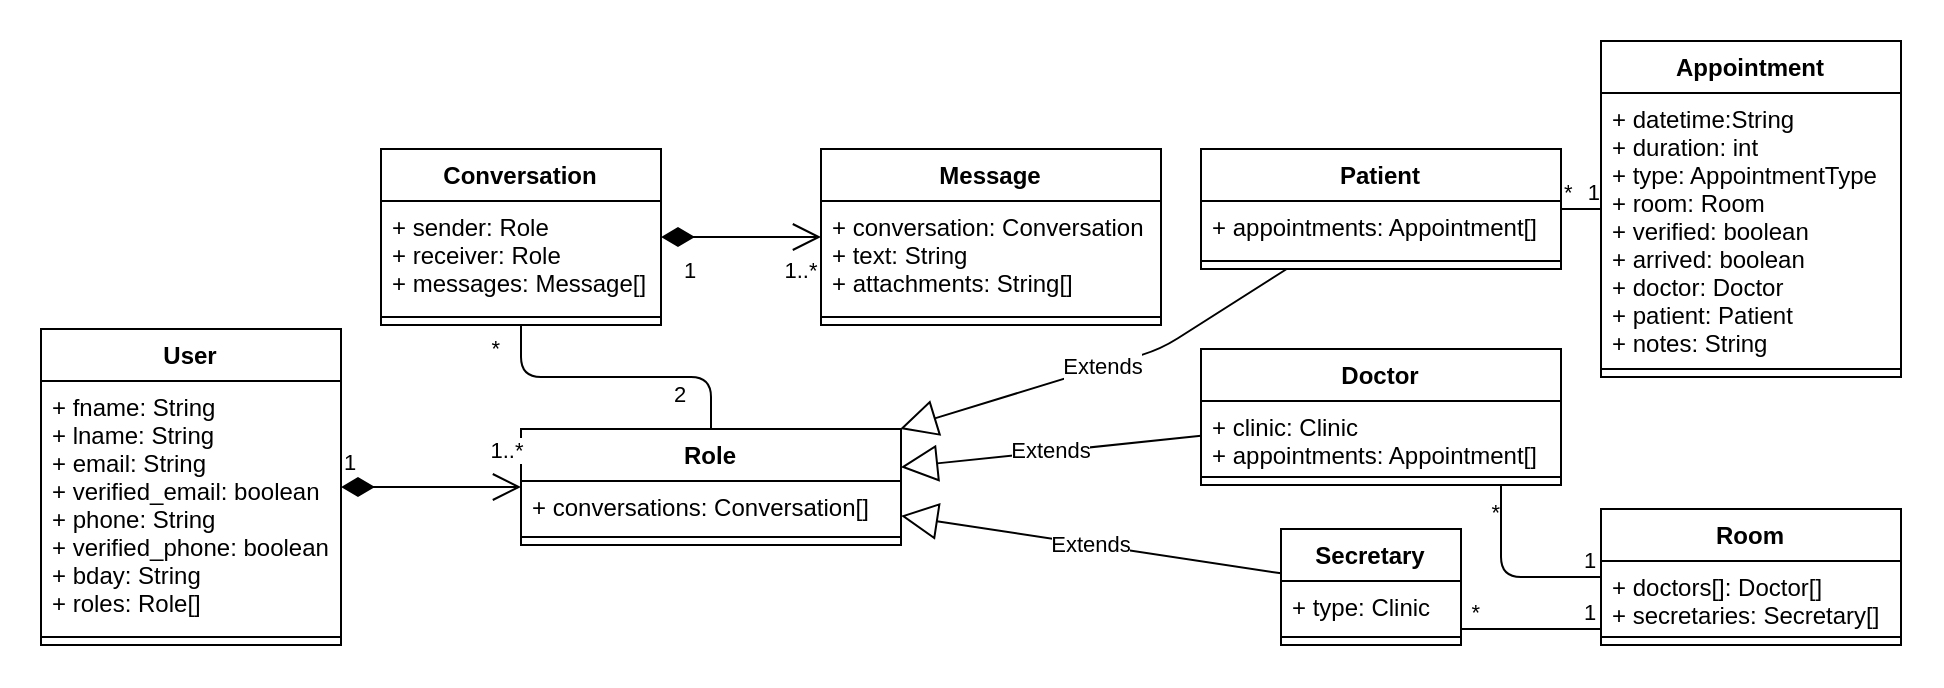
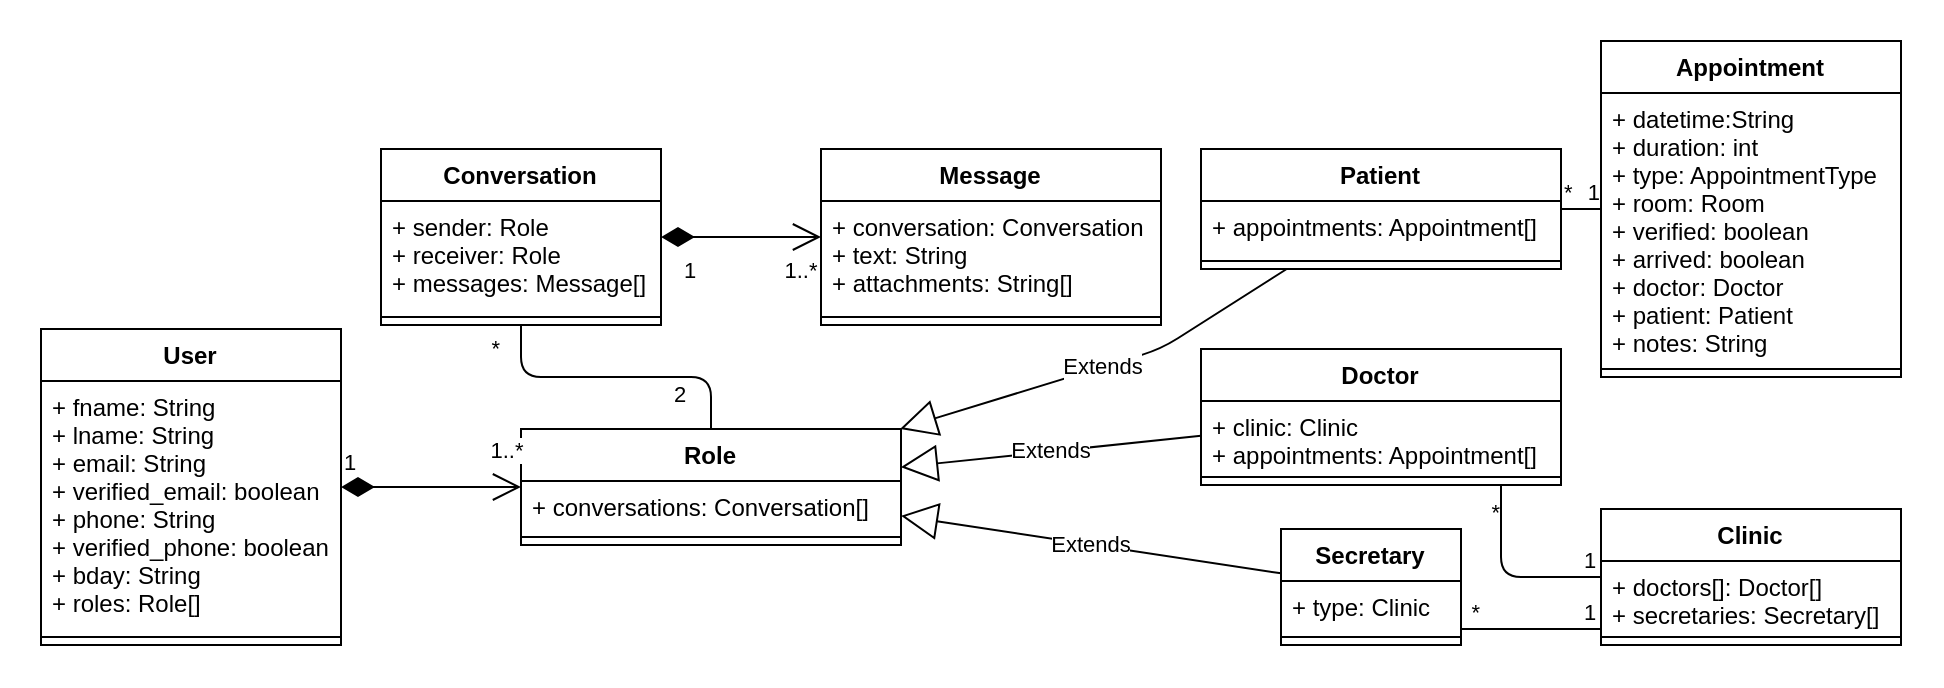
node "Room": label "Room" -> "Clinic"
